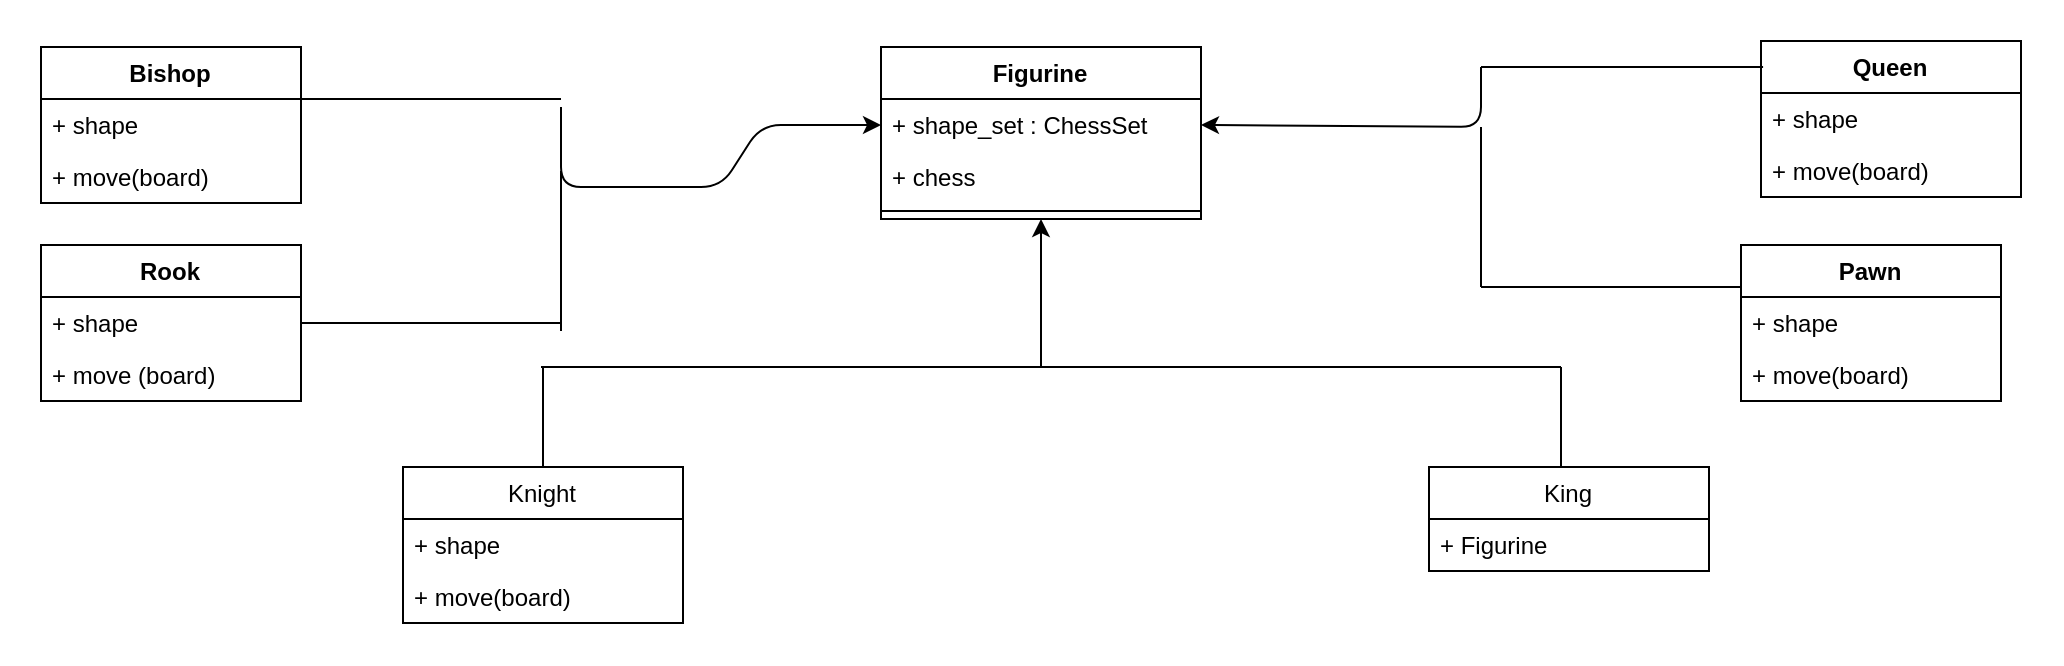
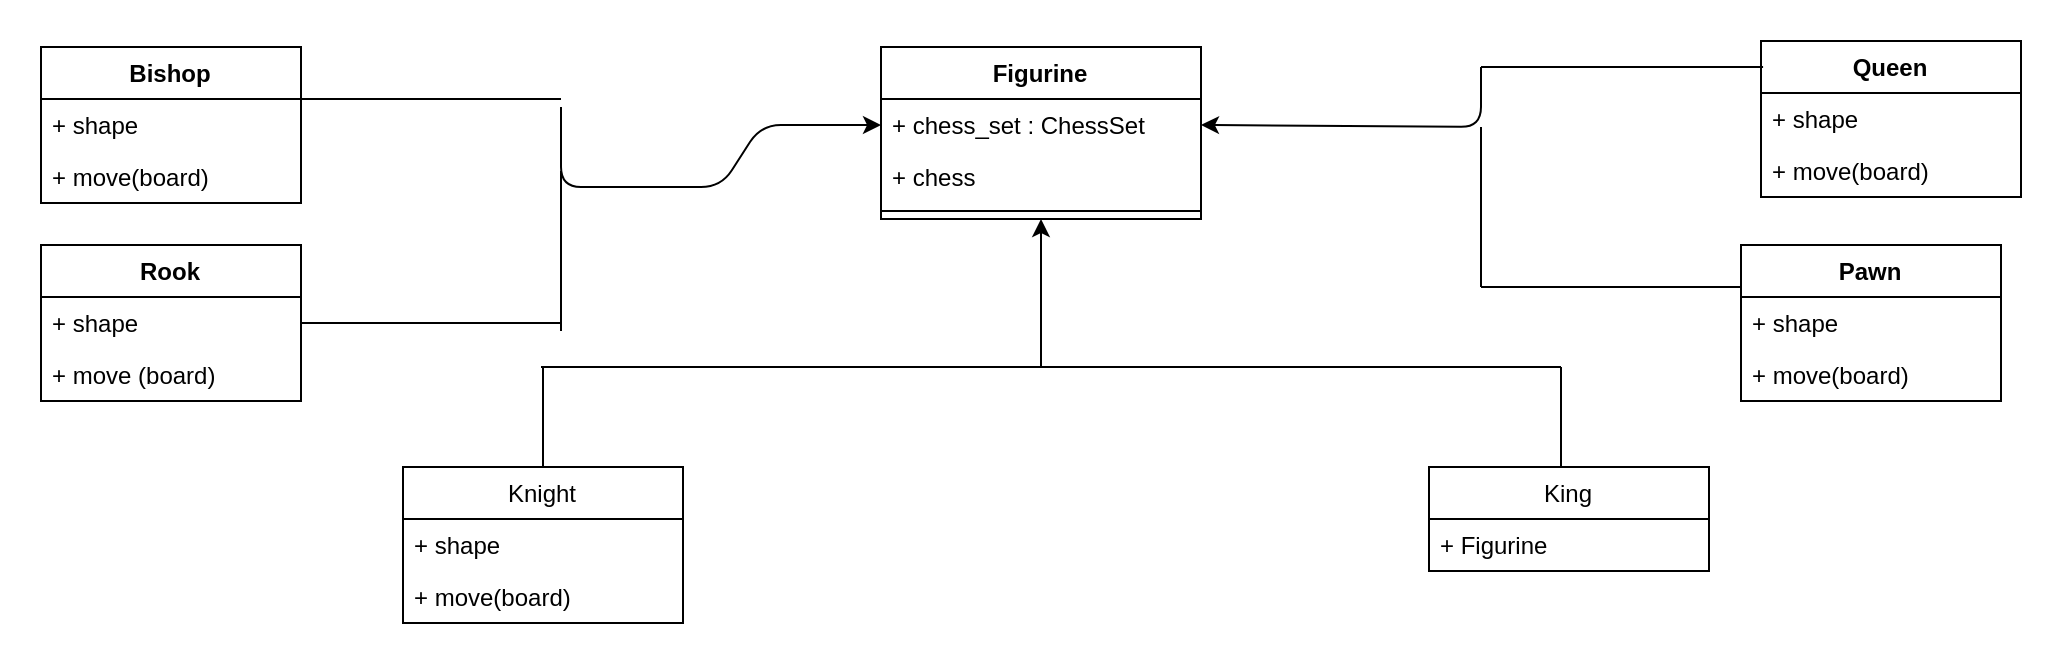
node "+ shape_set : ChessSet": label "+ shape_set : ChessSet" -> "+ chess_set : ChessSet"
